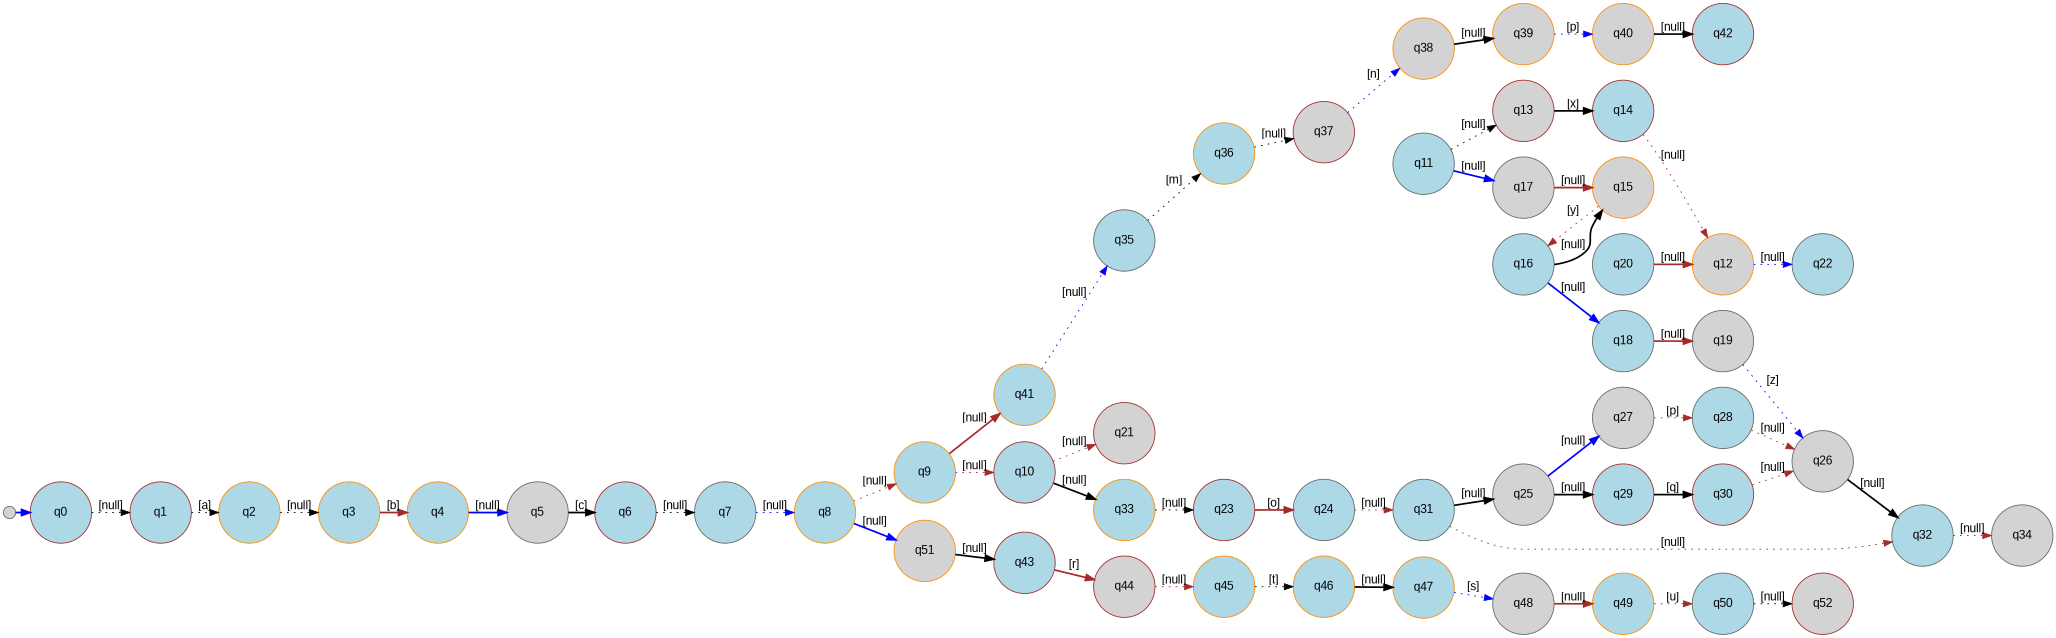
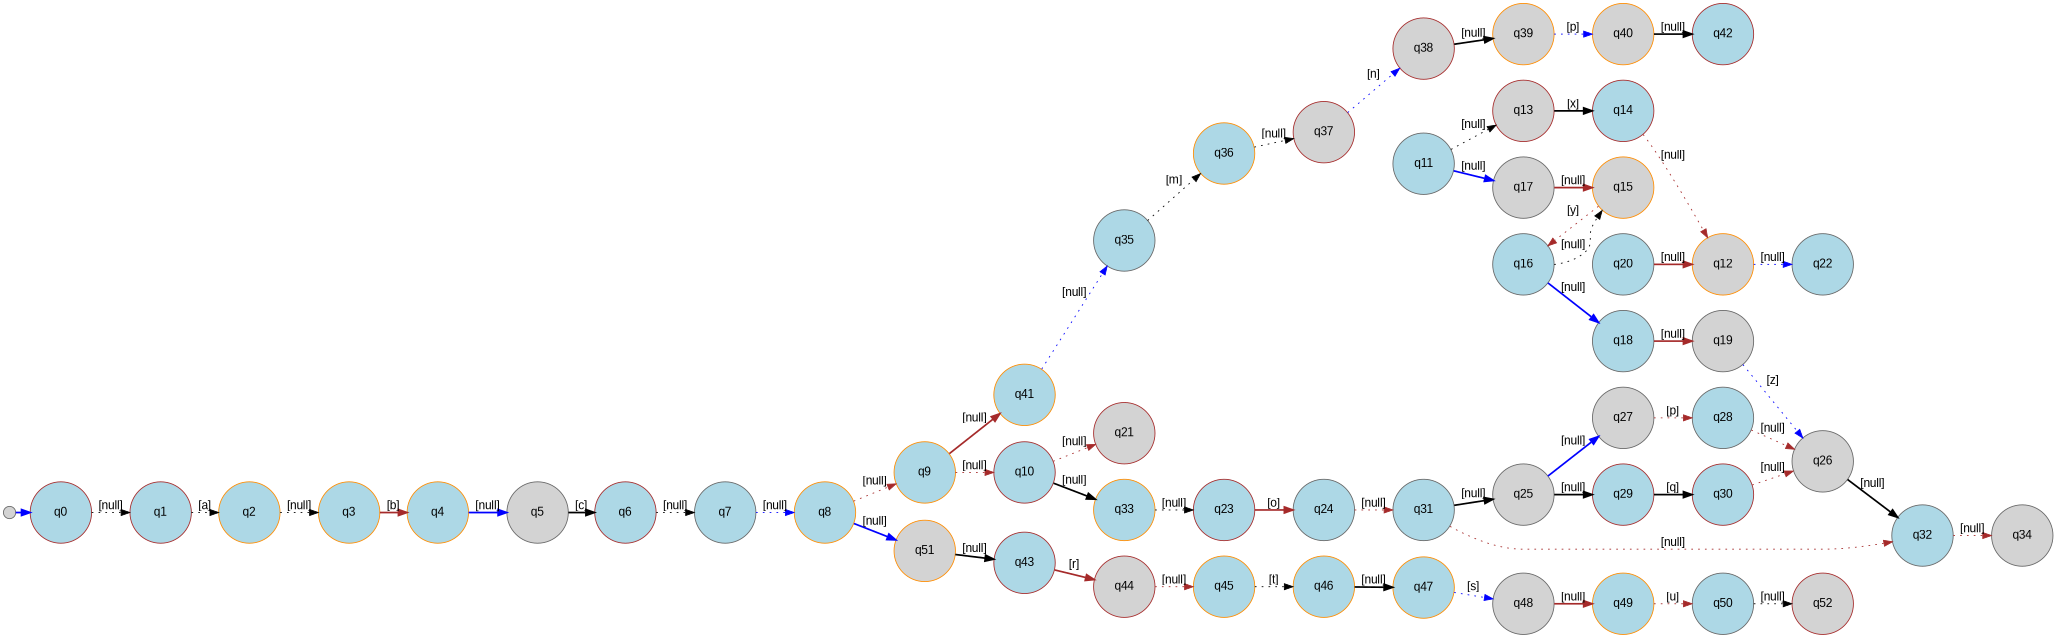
node "q38": color darkorange -> brown
edge "q16" -> "q15": style bold -> dotted
